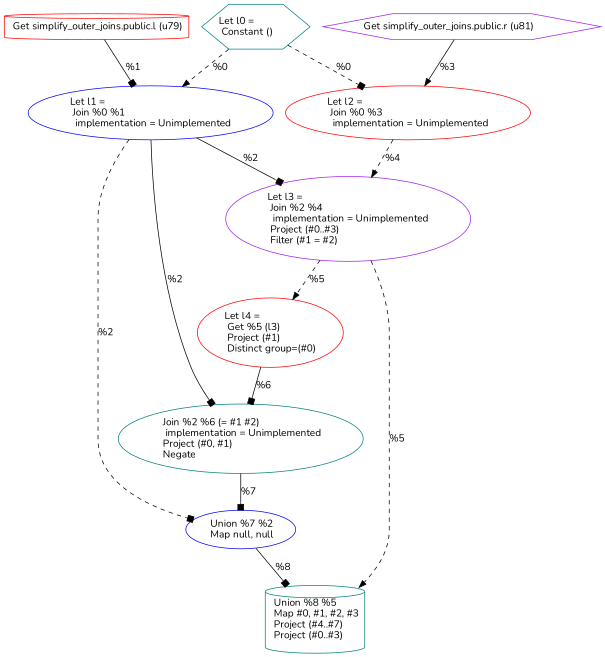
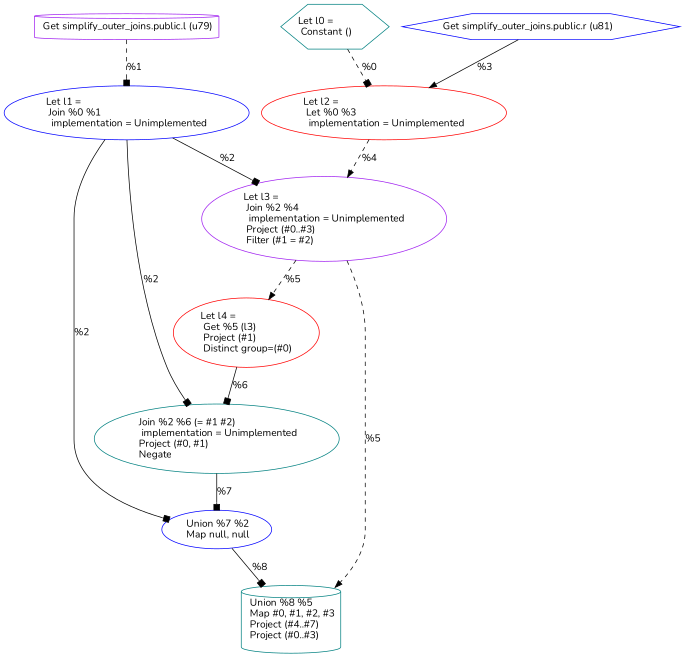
node "Get simplify_outer_joins.public.l (u79)": color red -> purple
node "Get simplify_outer_joins.public.r (u81)": color purple -> blue
edge "Get simplify_outer_joins.public.l (u79)" -> "Let l1 = Join %0 %1 implementation = Unimplemented": style solid -> dashed
edge "Let l0 = Constant ()" -> "Let l1 = Join %0 %1 implementation = Unimplemented": removed, label "%0"
node "Let l2 = Join %0 %3 implementation = Unimplemented": label "Let l2 = Join %0 %3 implementation = Unimplemented" -> "Let l2 = Let %0 %3 implementation = Unimplemented"
edge "Let l1 = Join %0 %1 implementation = Unimplemented" -> "Union %7 %2 Map null, null": style dashed -> solid
